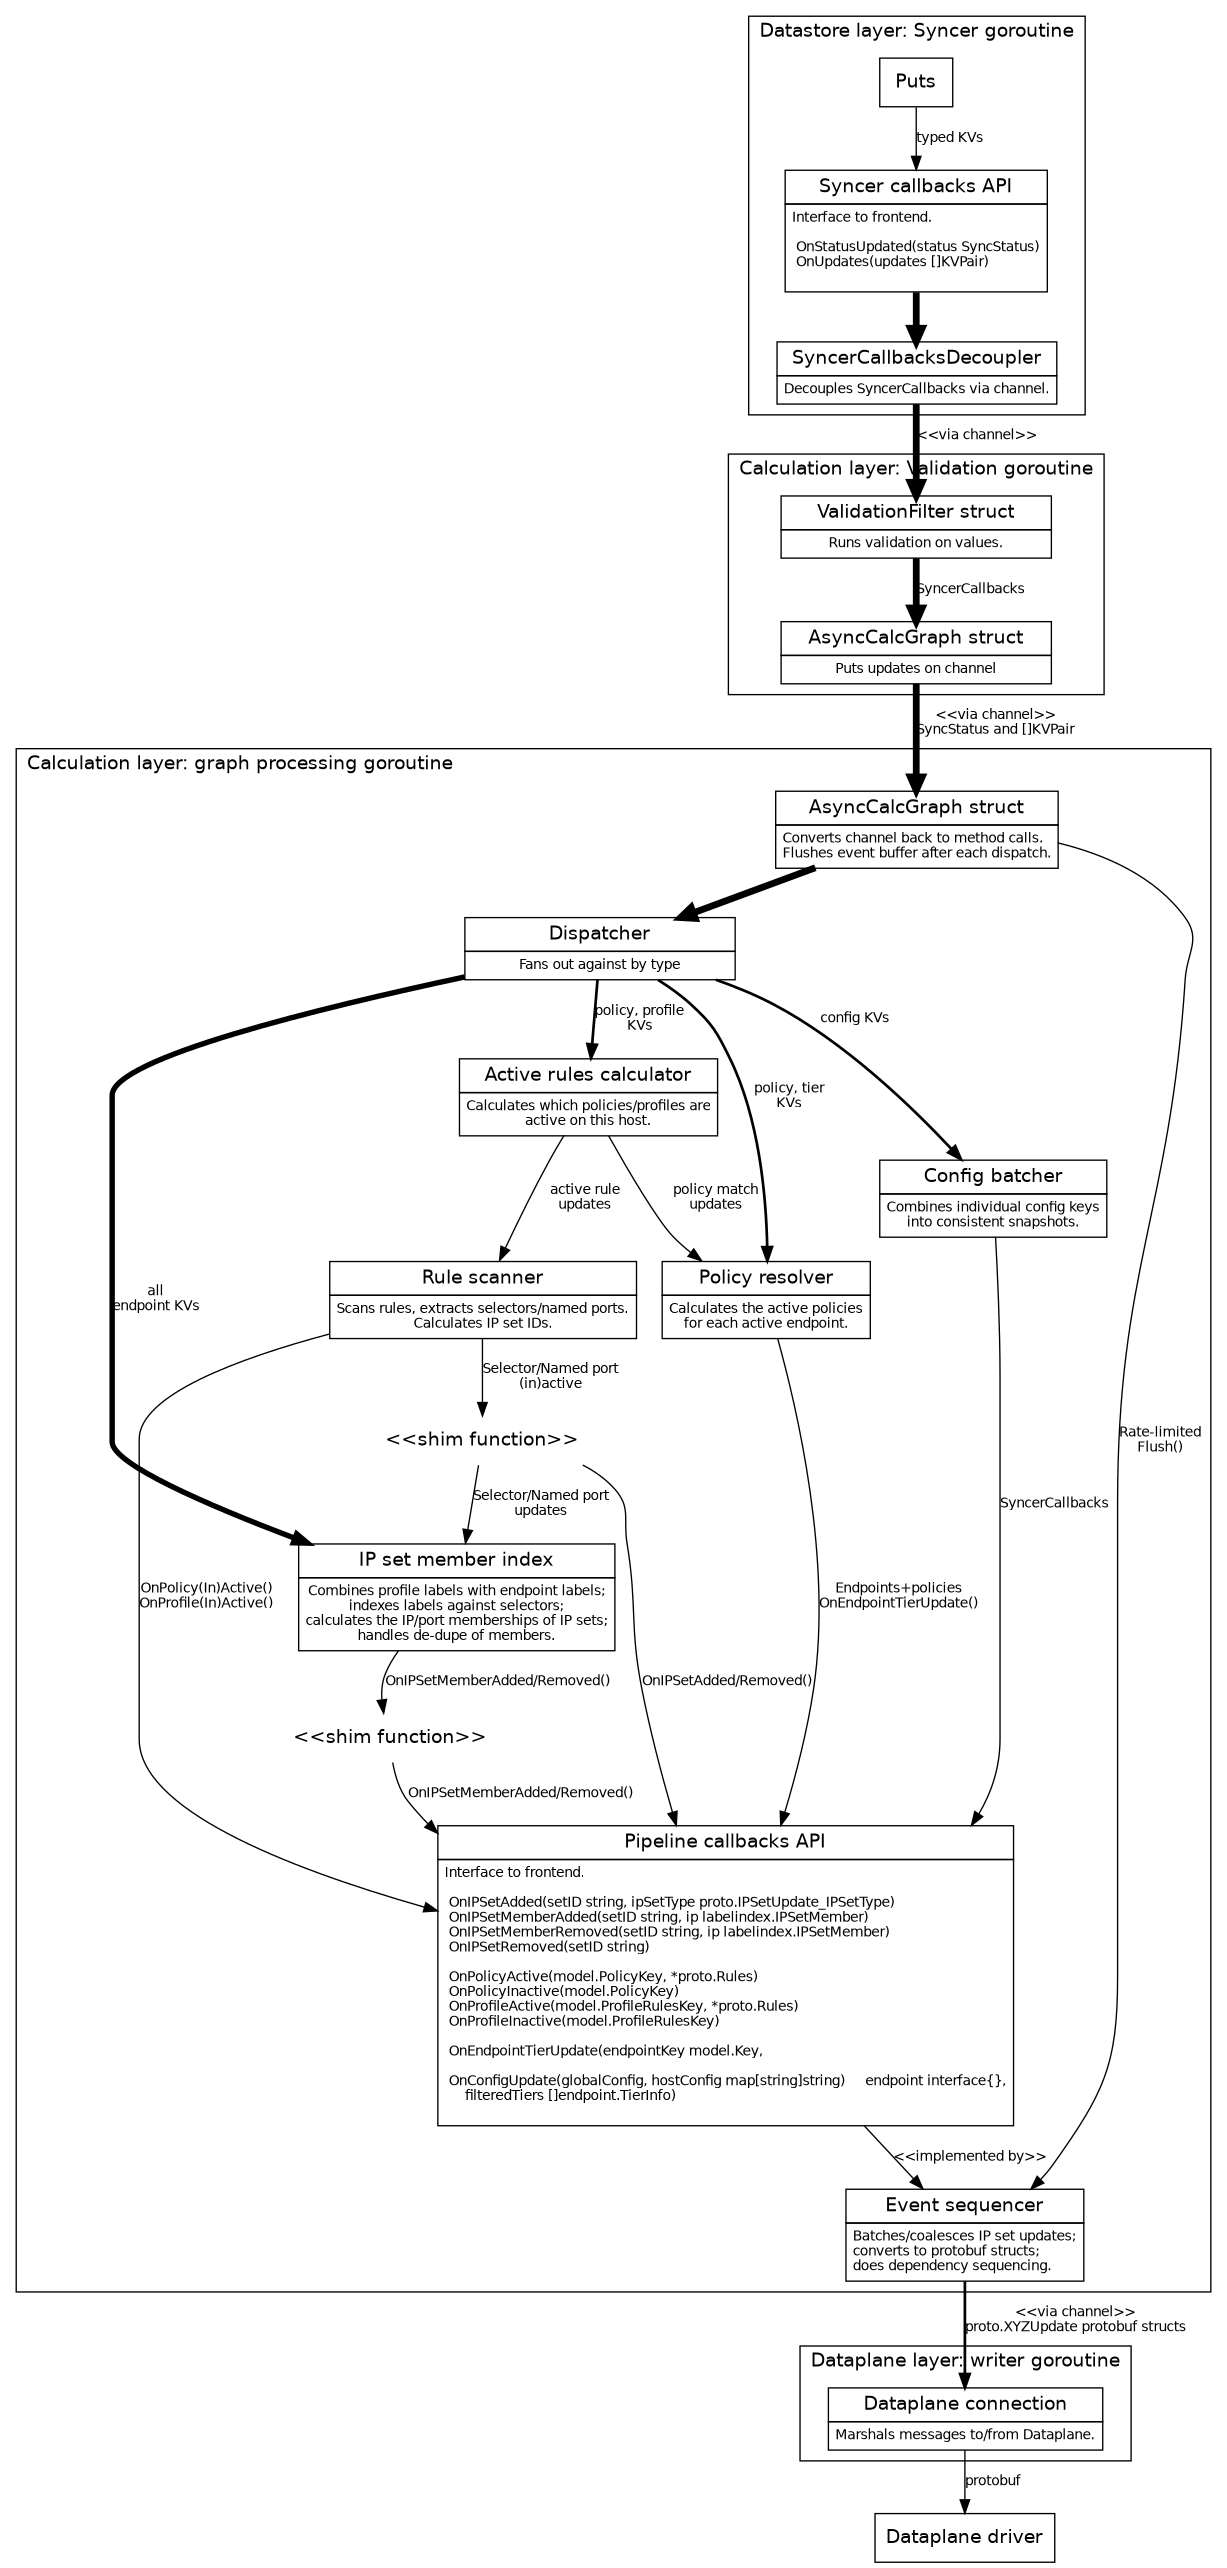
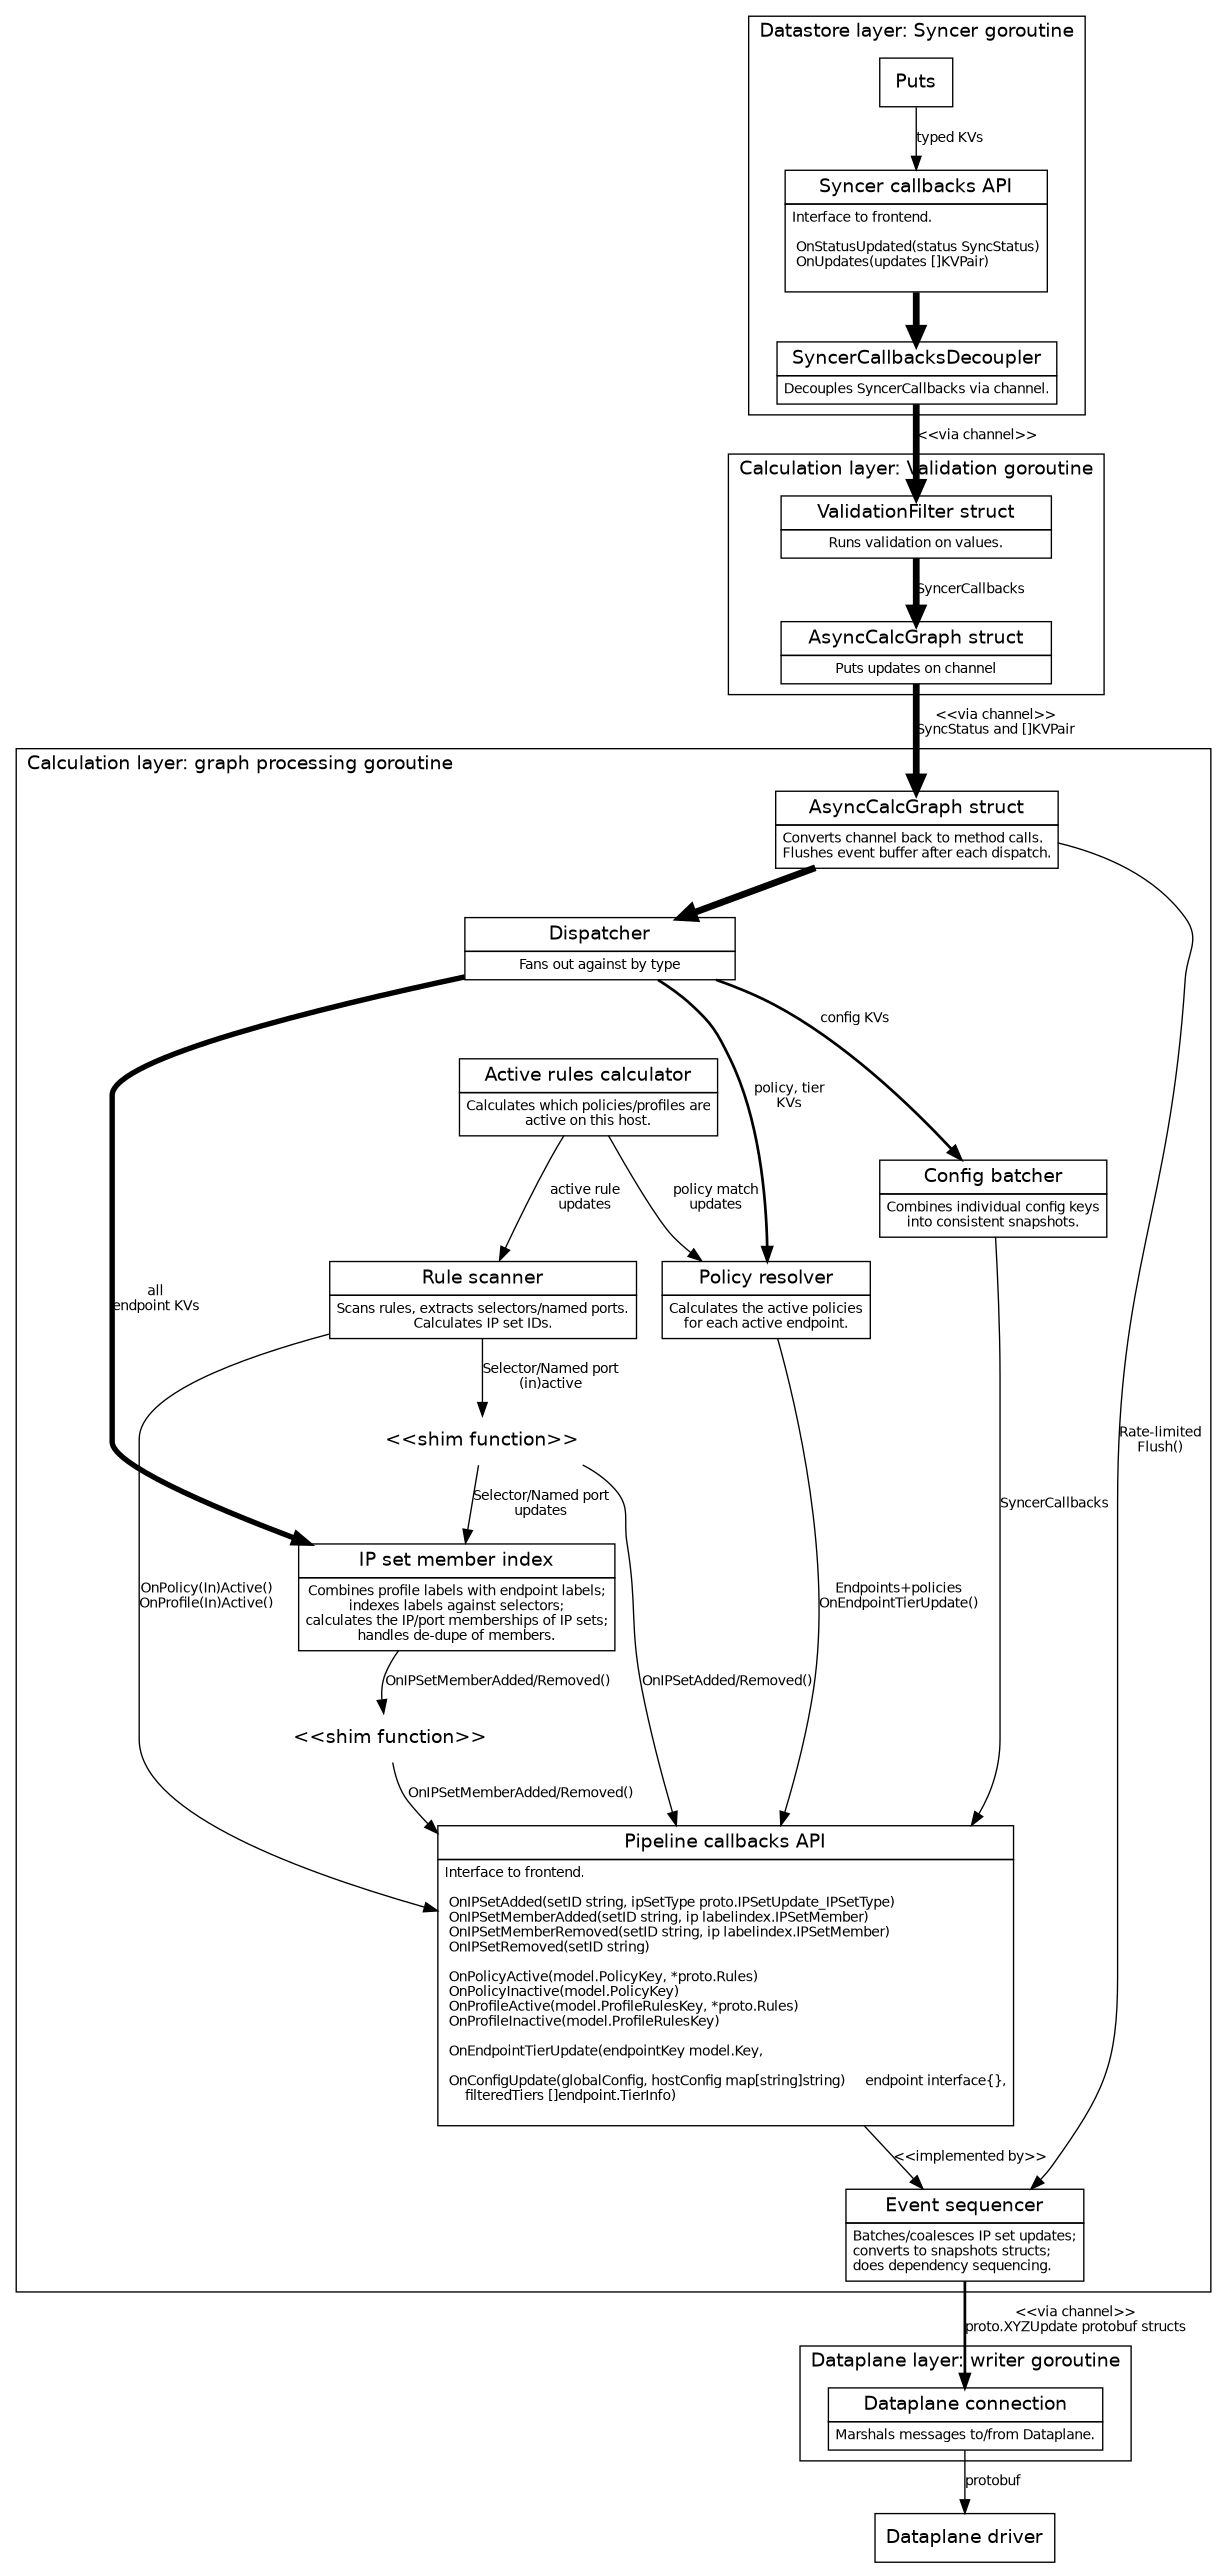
edge "Dispatcher" -> "Active rules calculator": removed, label "policy, profile KVs"
node "Event sequencer": text "converts to protobuf structs;" -> "converts to snapshots structs;"
